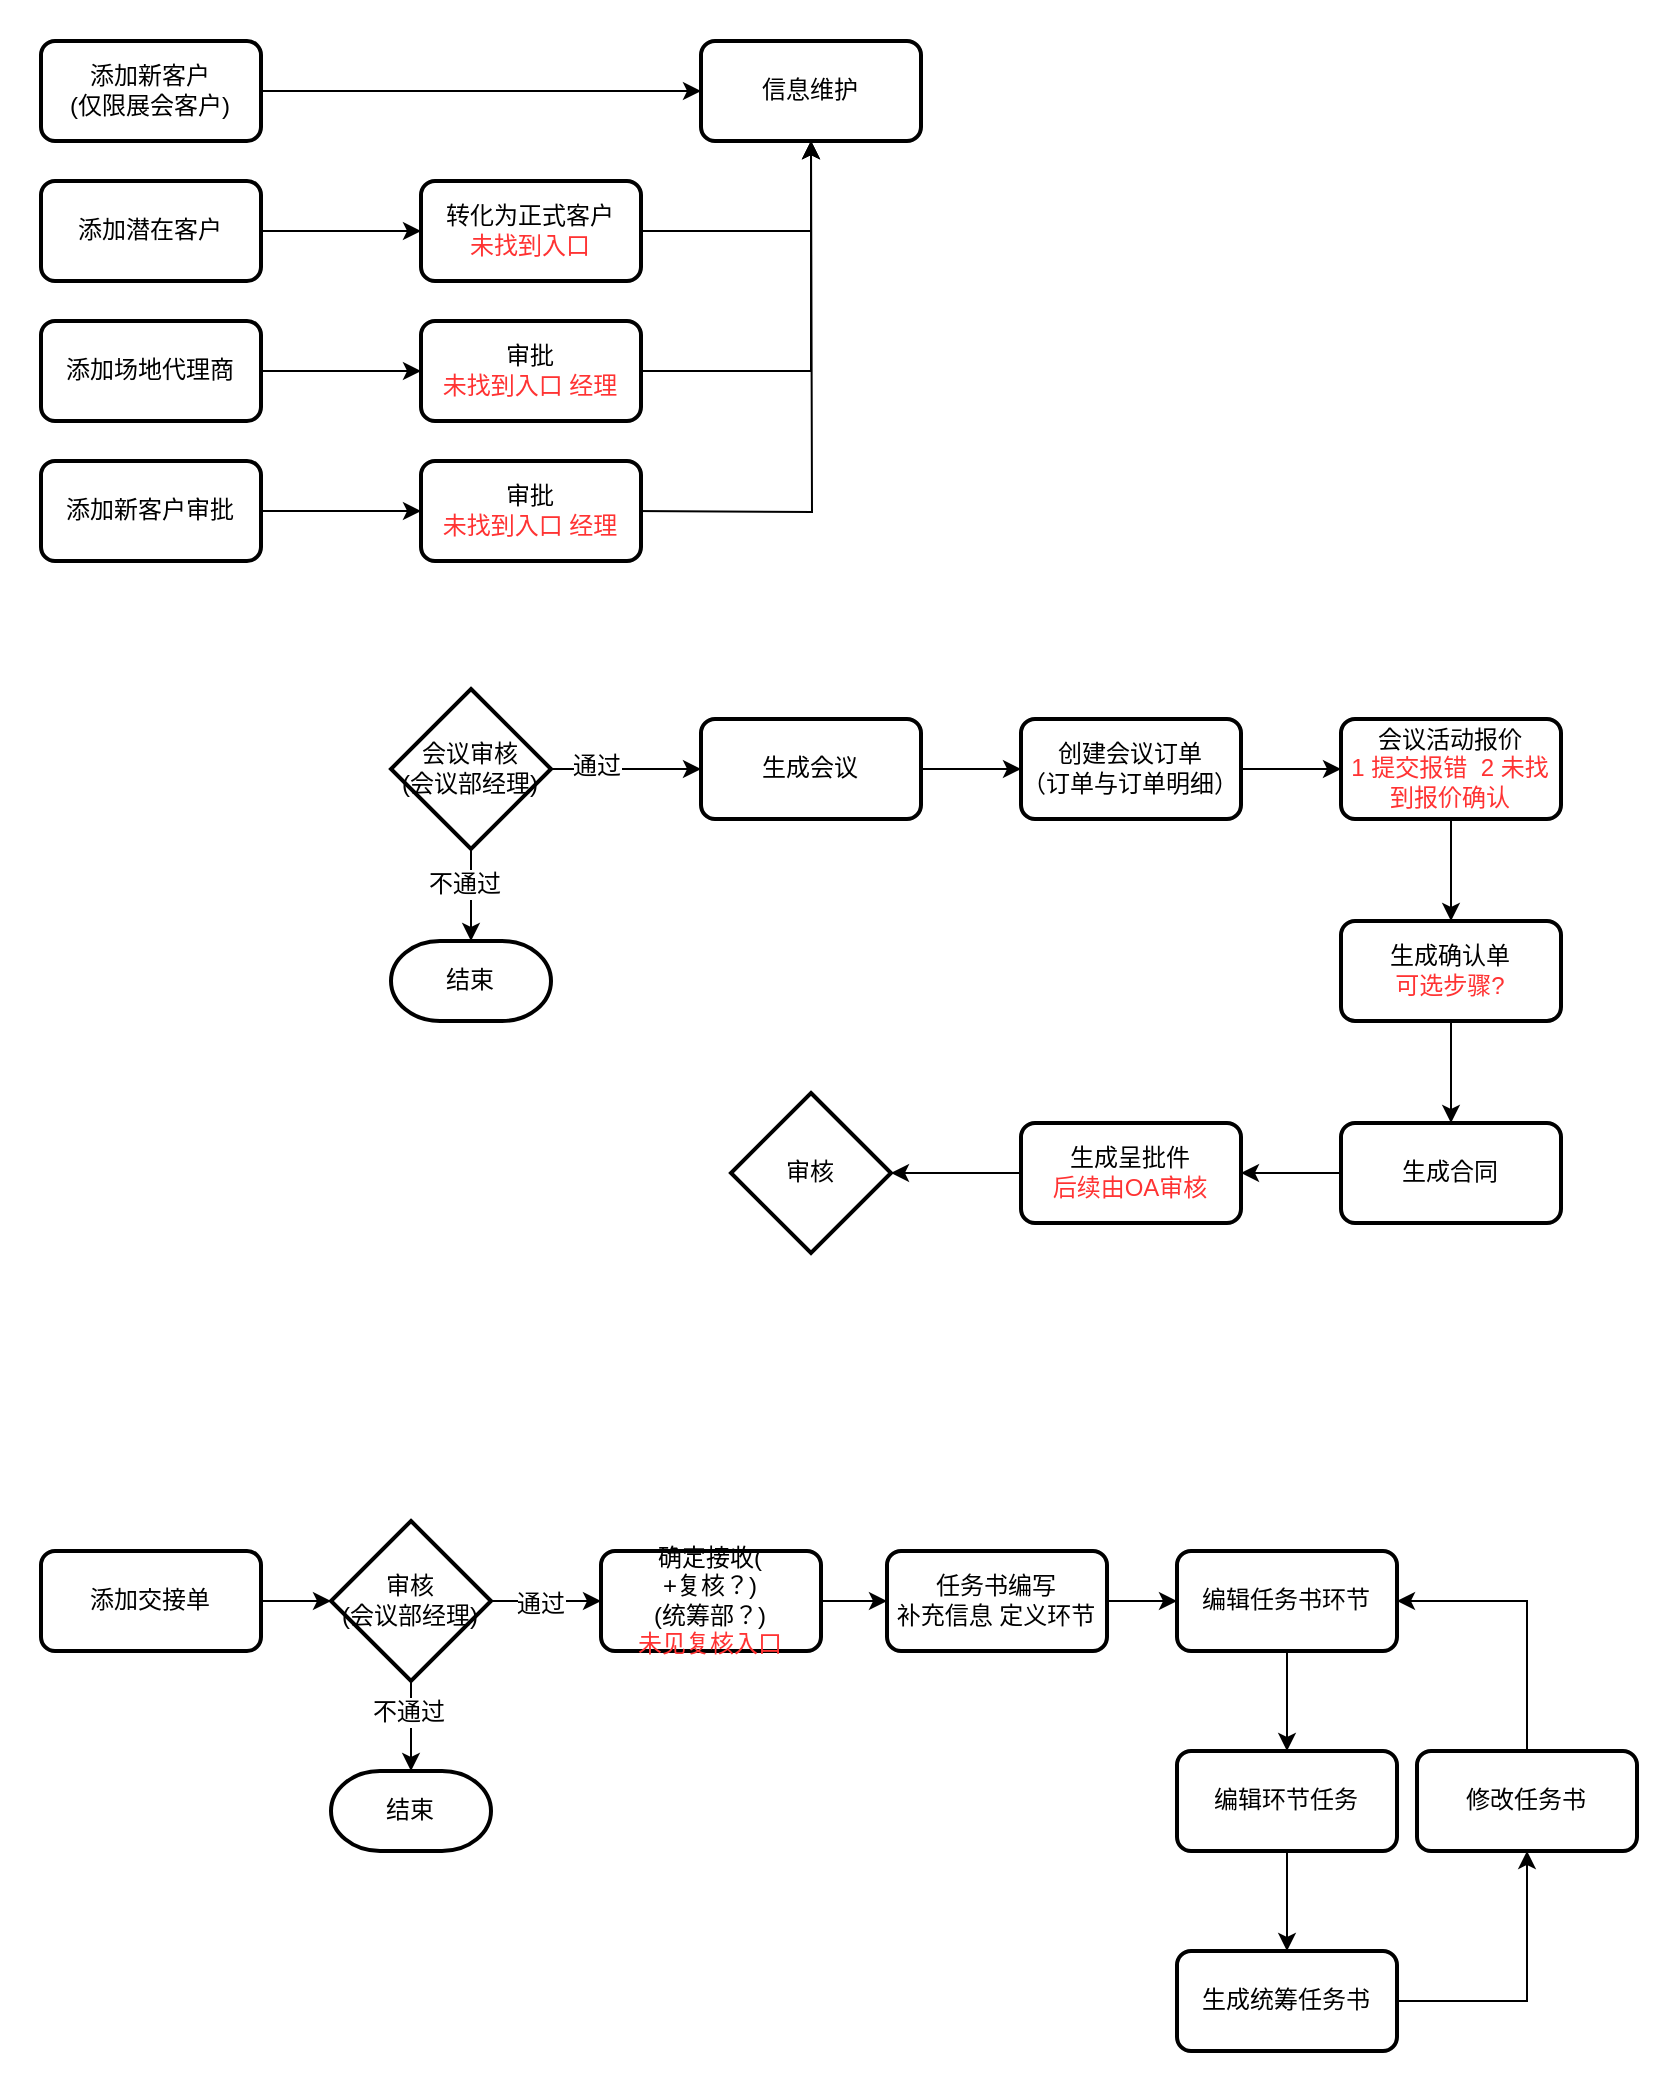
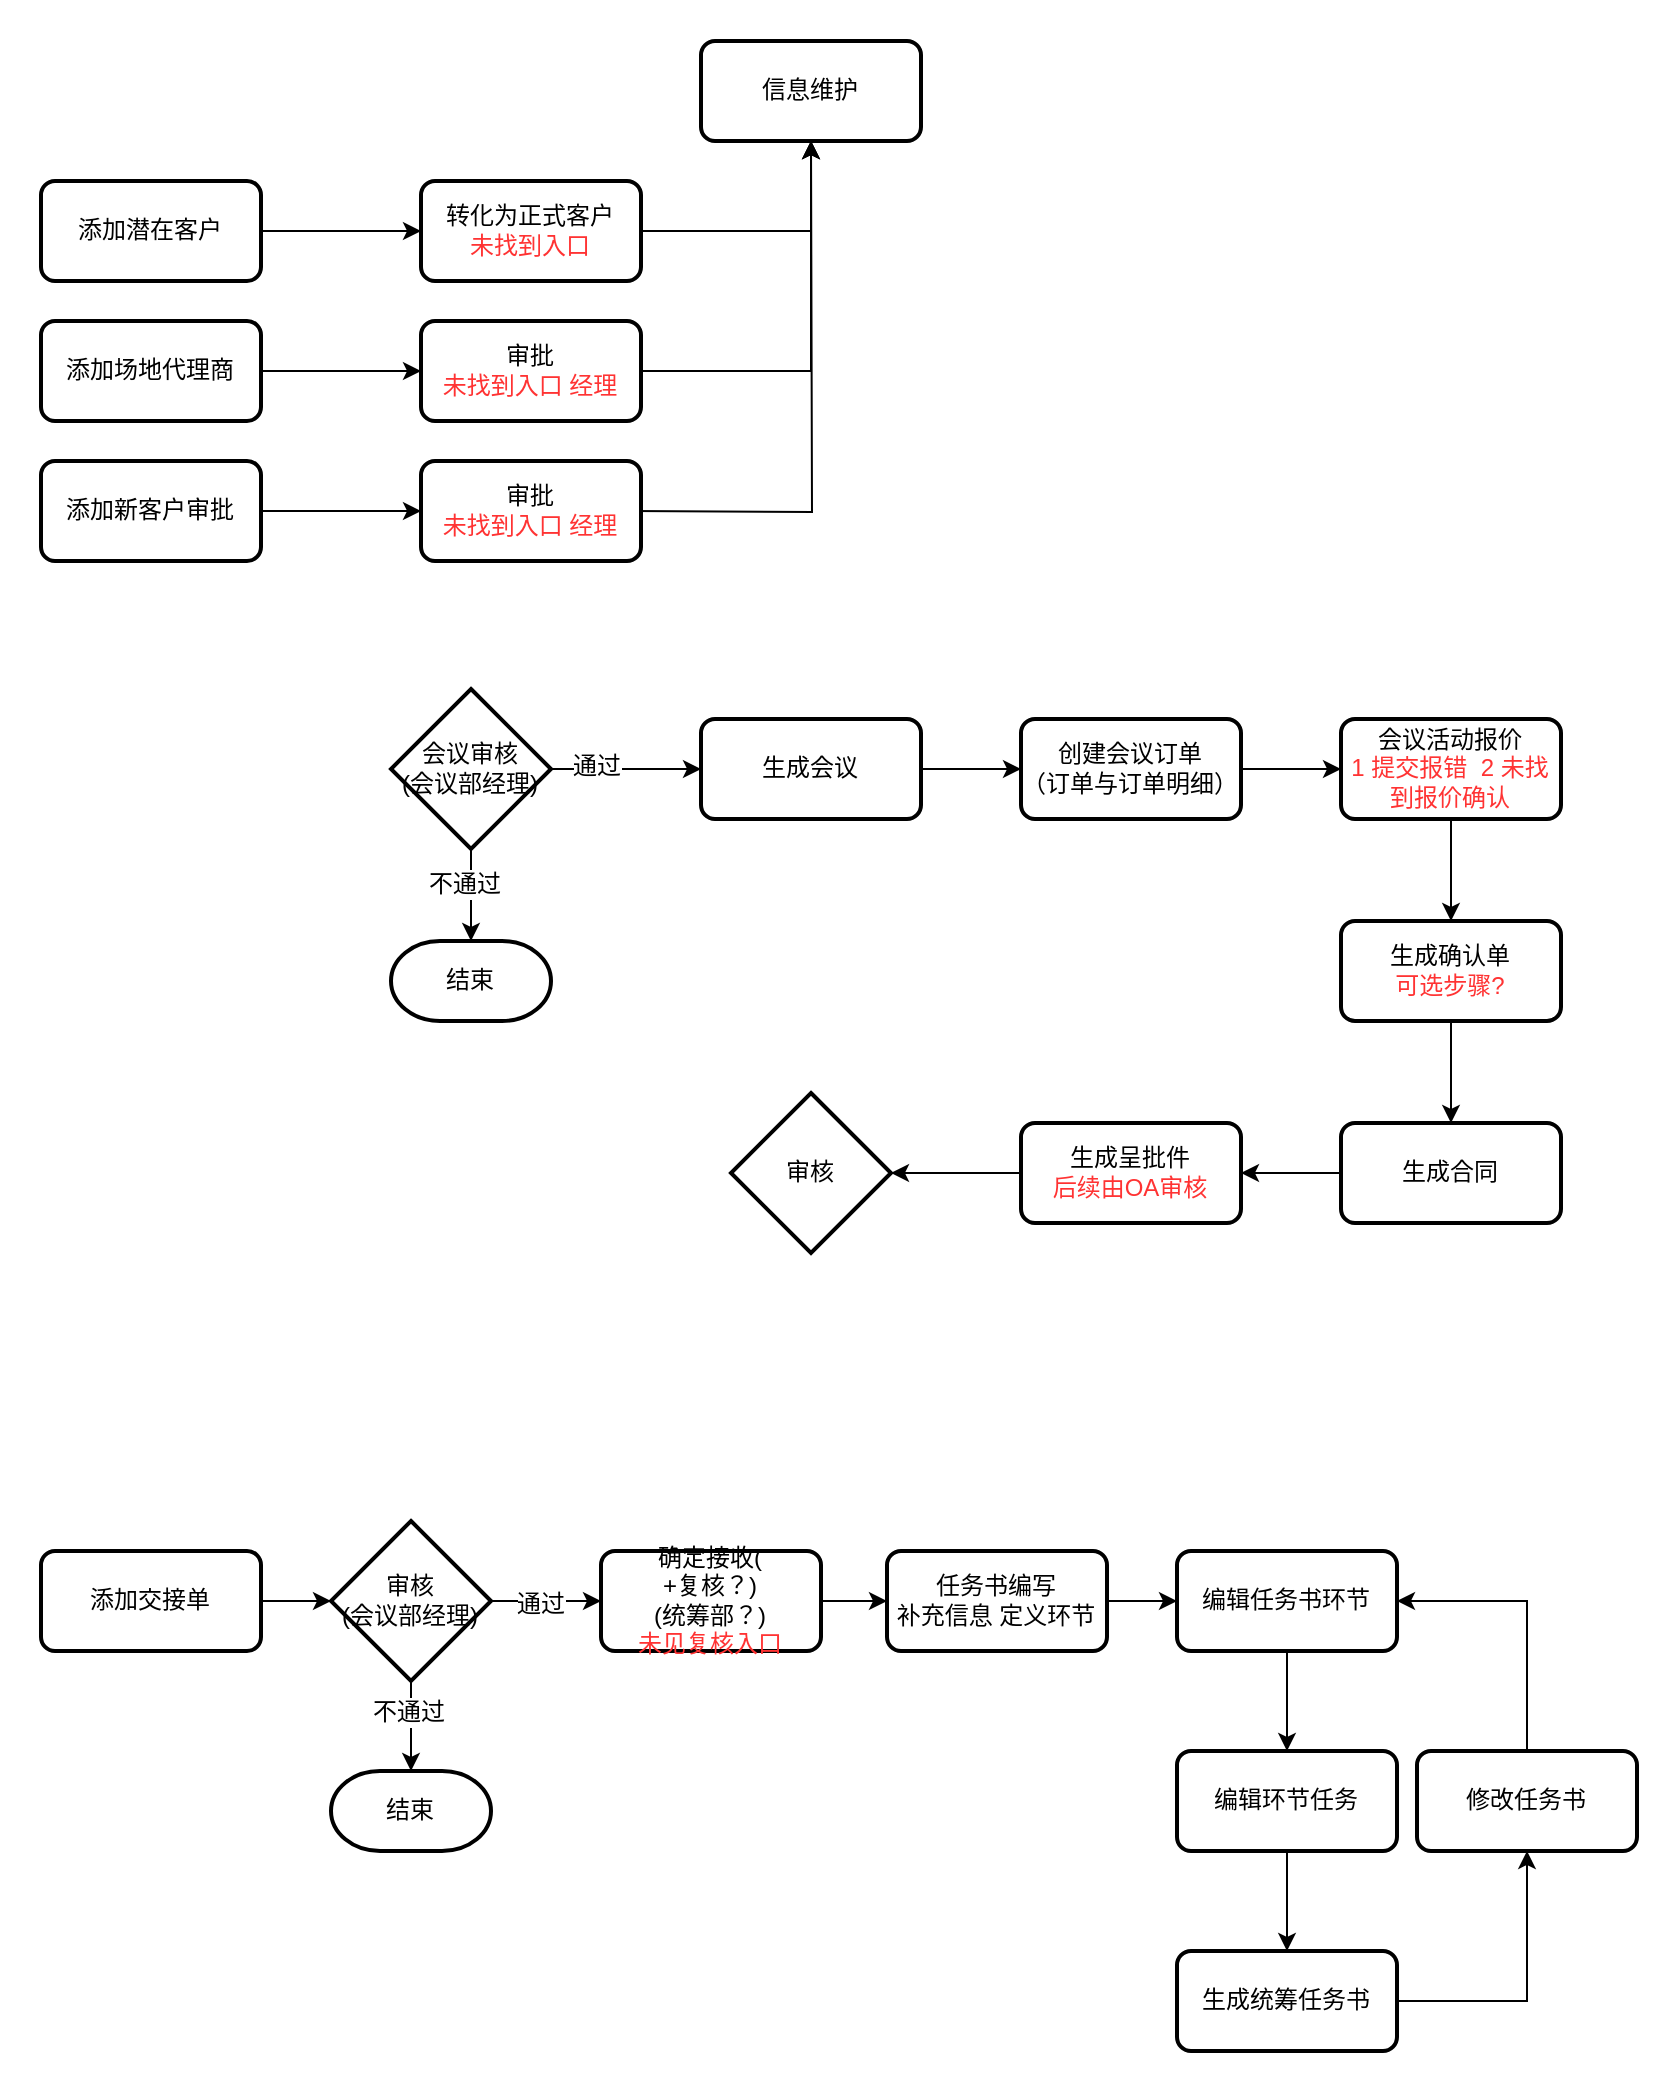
node "添加新客户 (仅限展会客户)": removed
edge "添加新客户 (仅限展会客户)" -> "信息维护": removed
